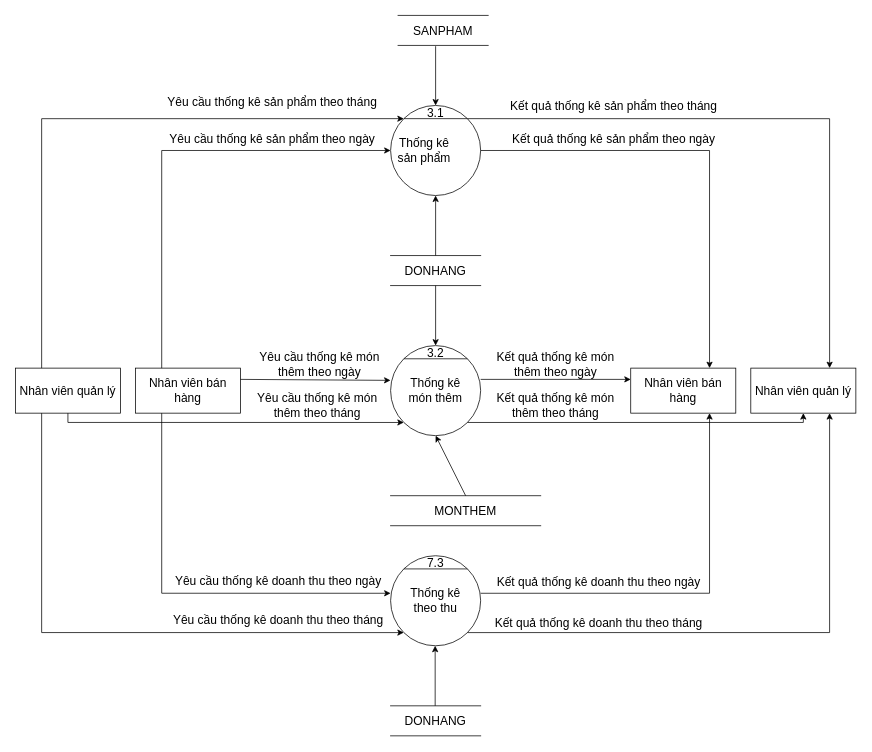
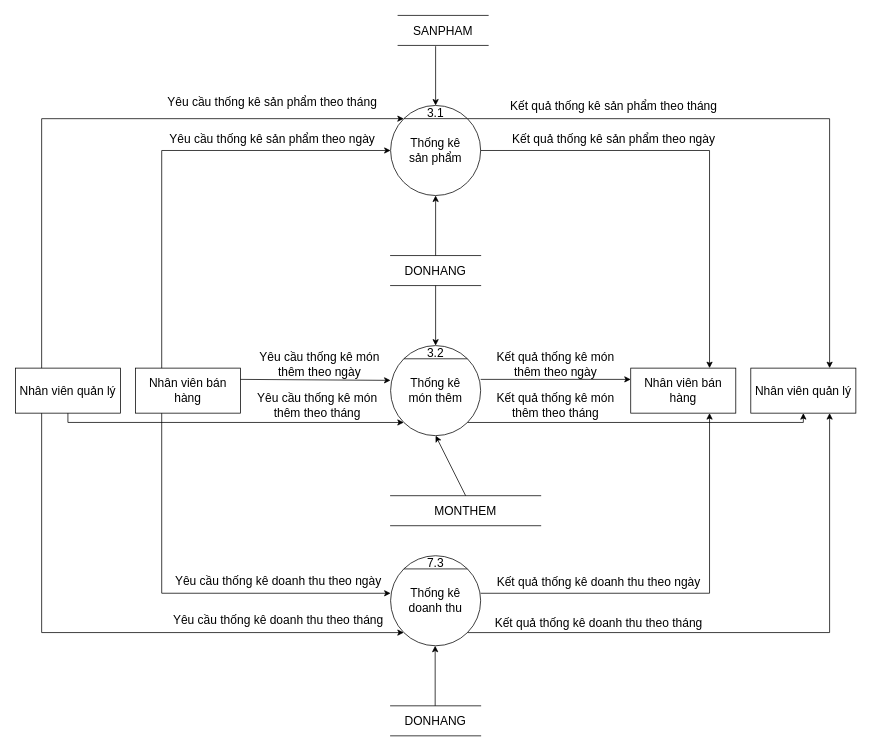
node "Thống kê sản phẩm": moved (424, 150) -> (435, 150)
node "Thống kê theo thu": label "Thống kê theo thu" -> "Thống kê doanh thu"
